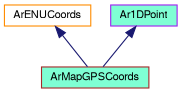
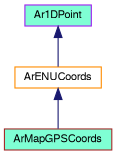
edge "ArMapGPSCoords" -> "Ar1DPoint": now "ArENUCoords" -> "Ar1DPoint"
